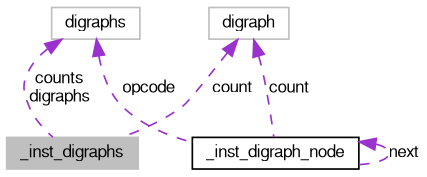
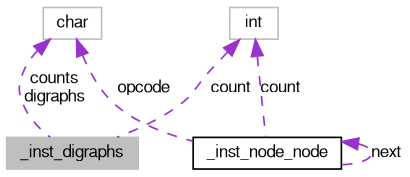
node "digraphs": label "digraphs" -> "char"
node "digraph": label "digraph" -> "int"
node "_inst_digraph_node": label "_inst_digraph_node" -> "_inst_node_node"
